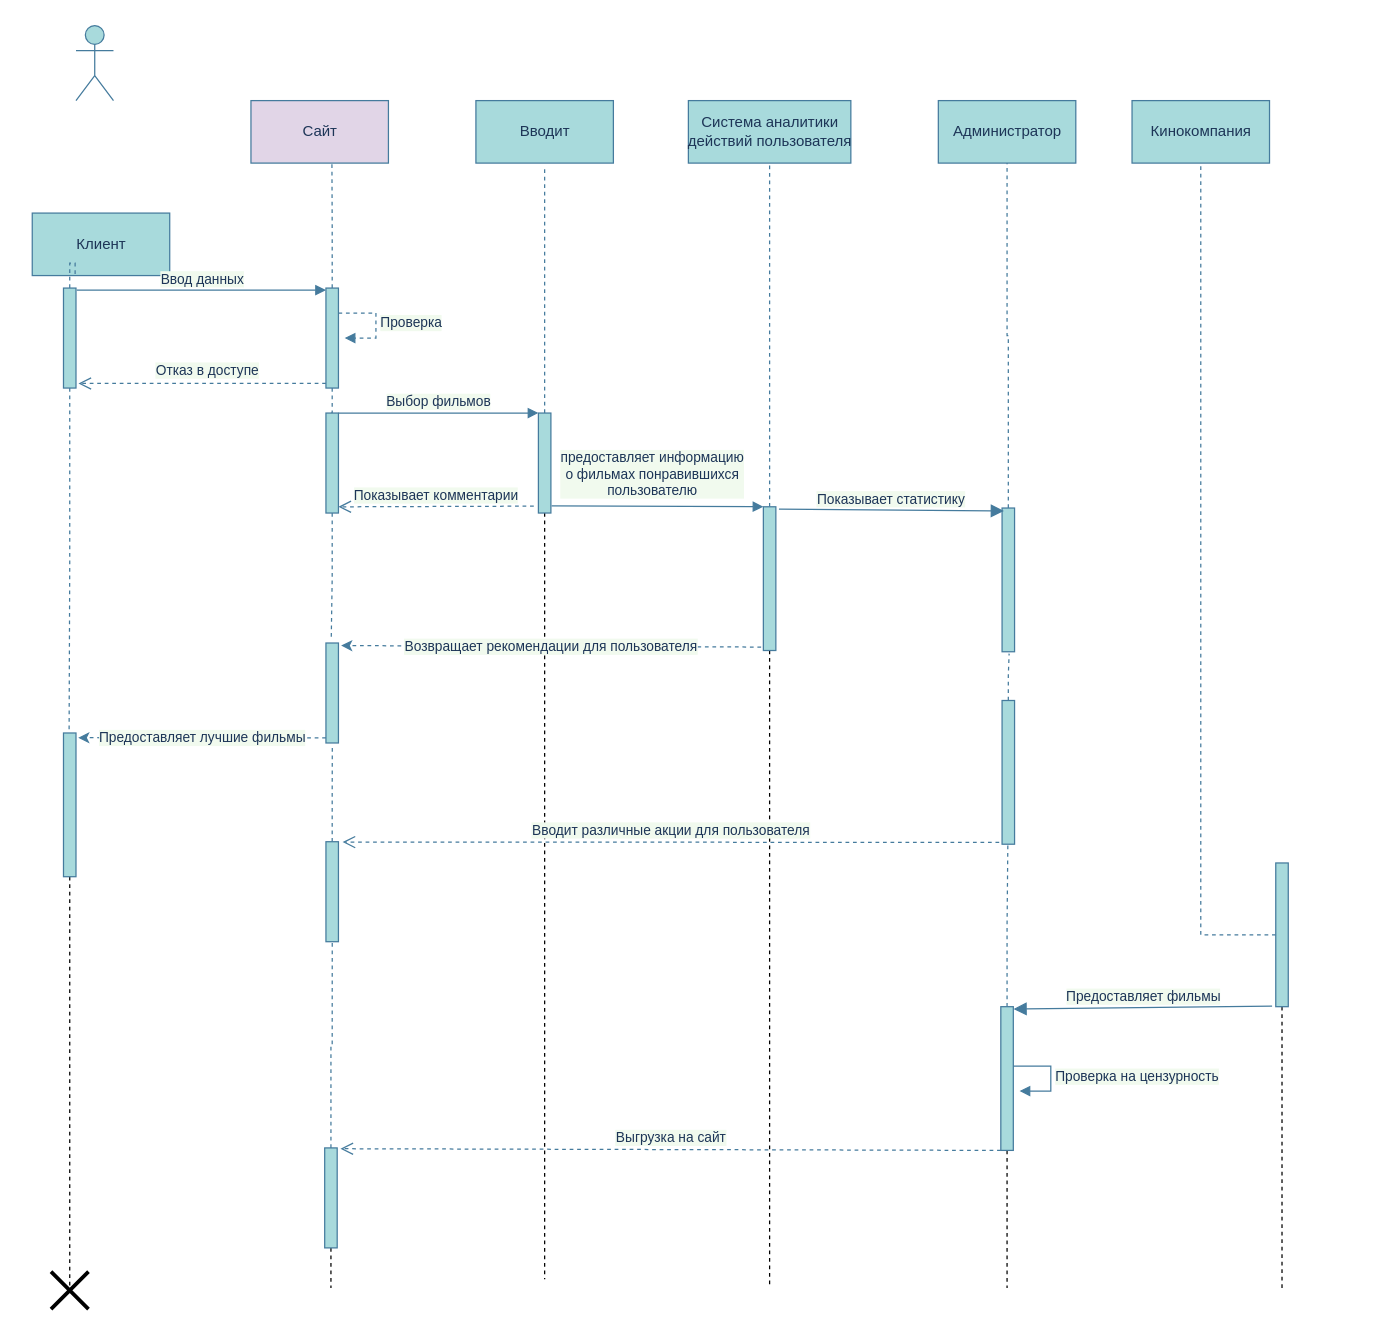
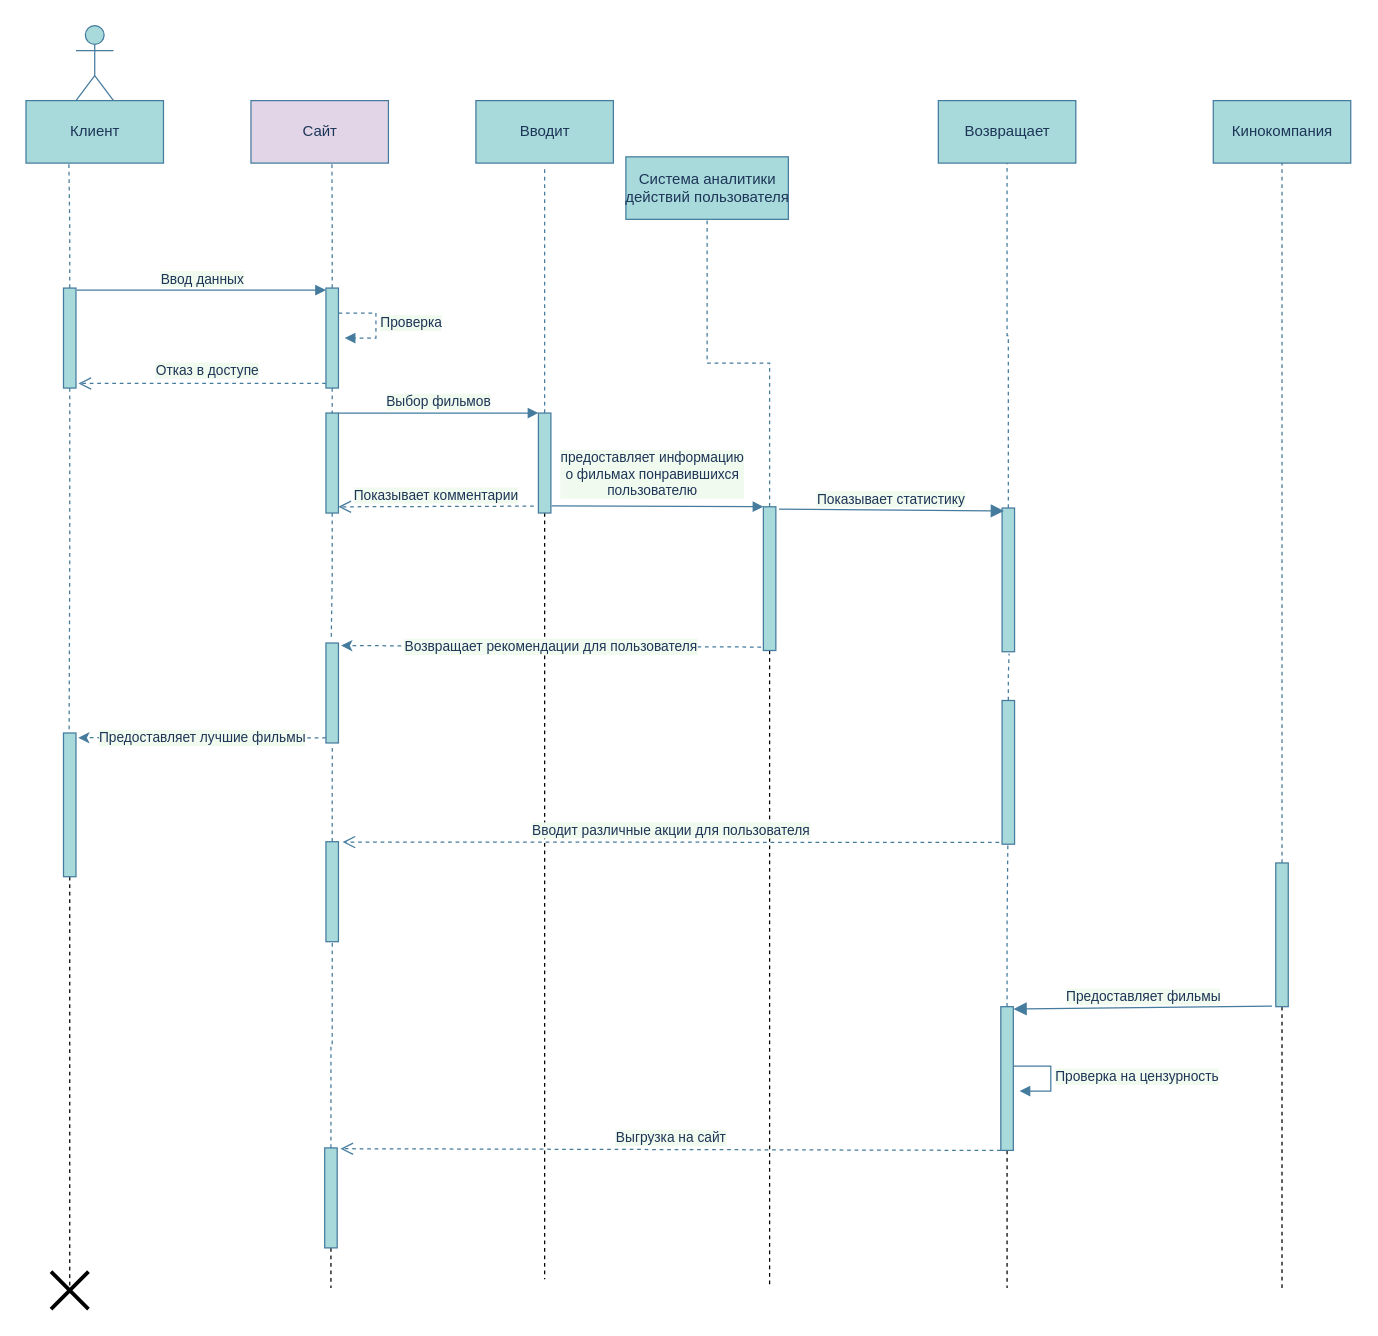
node "Система аналитики действий пользователя": moved (769, 132) -> (707, 188)
node "Администратор": label "Администратор" -> "Возвращает"
node "Кинокомпания": moved (1201, 132) -> (1282, 132)
node "Клиент": moved (101, 244) -> (94, 132)
